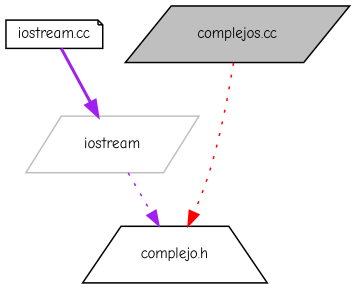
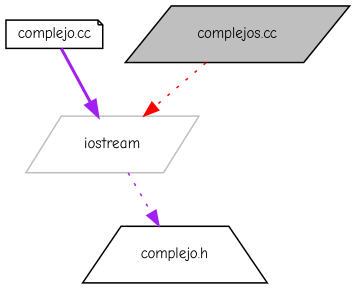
node "iostream.cc": label "iostream.cc" -> "complejo.cc"
edge "complejos.cc" -> "complejo.h": now "complejos.cc" -> "iostream"
